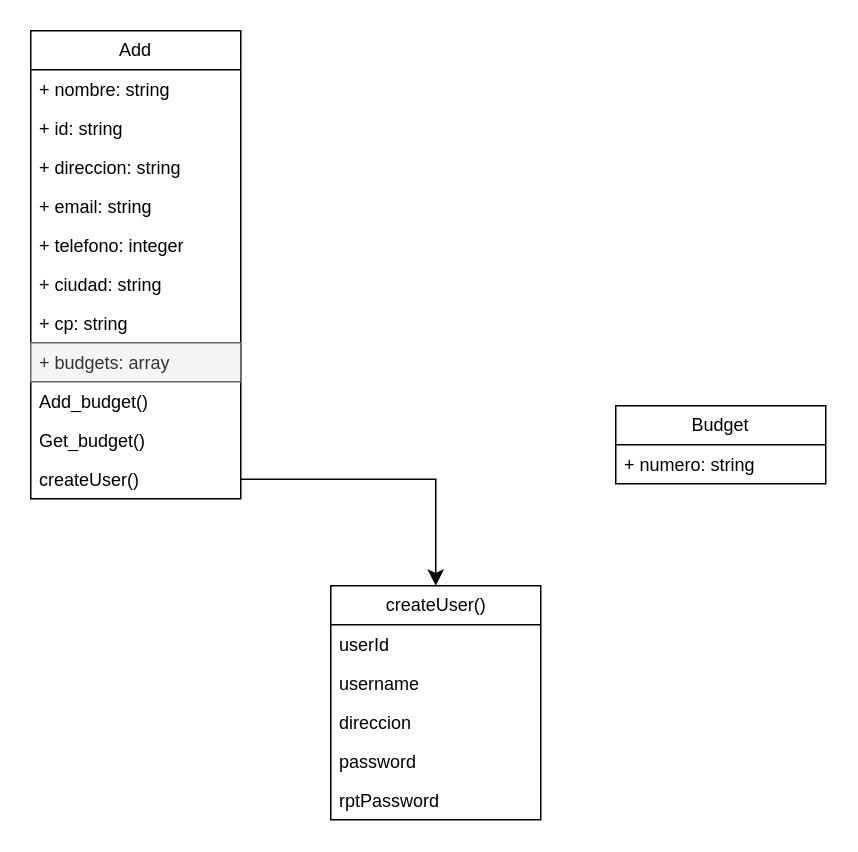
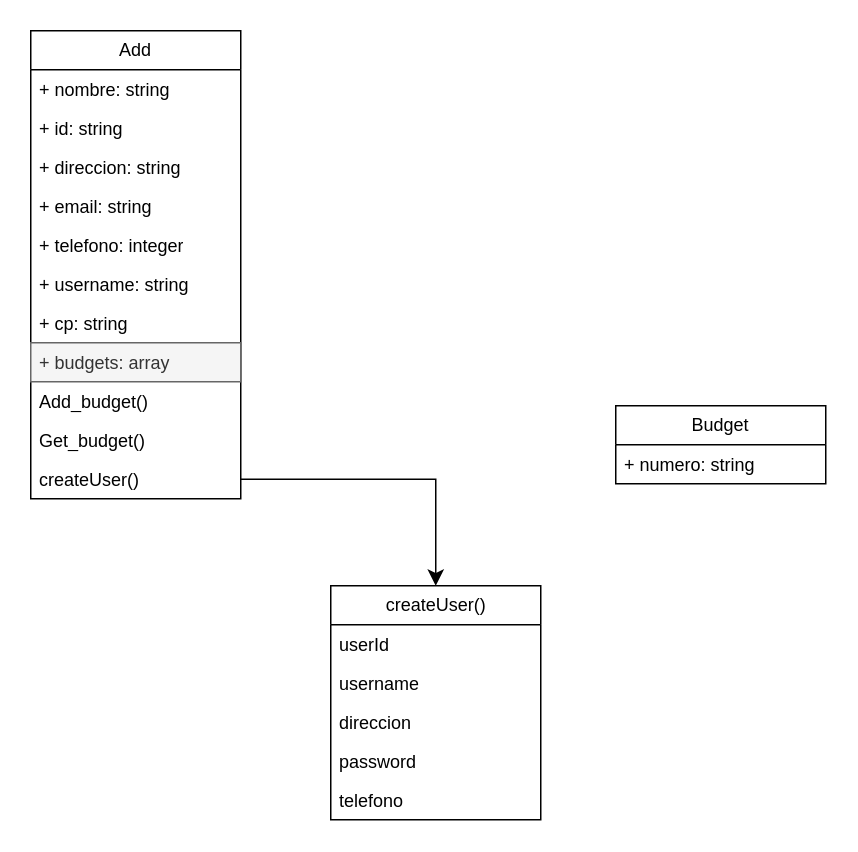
node "+ ciudad: string": label "+ ciudad: string" -> "+ username: string"
node "rptPassword": label "rptPassword" -> "telefono"
